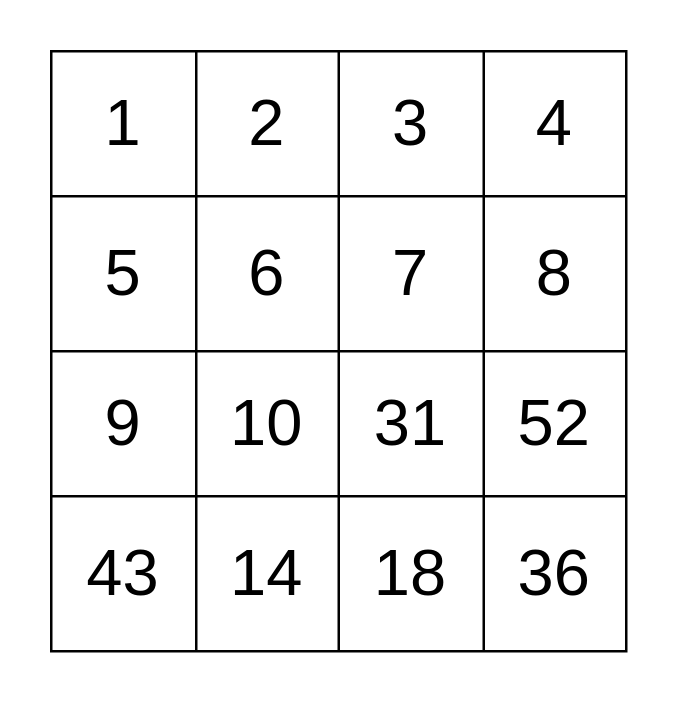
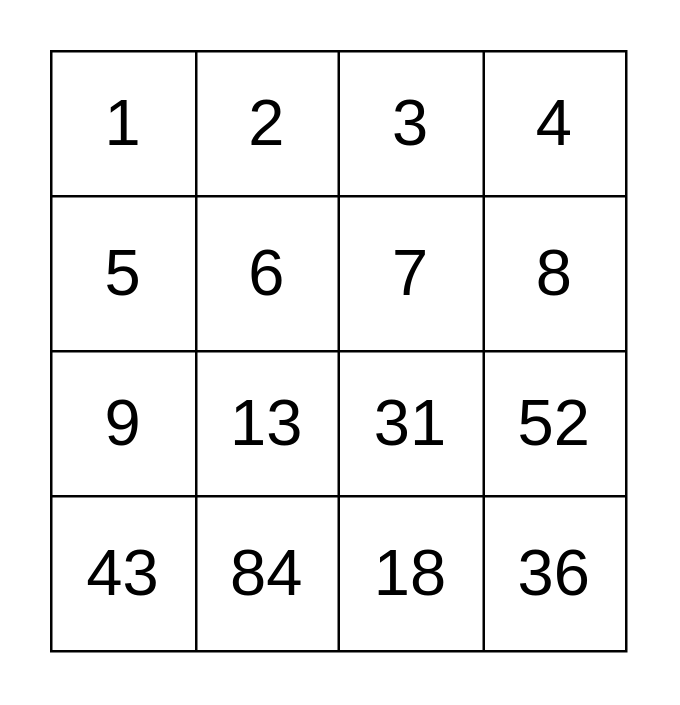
node "10": label "10" -> "13"
node "14": label "14" -> "84"
